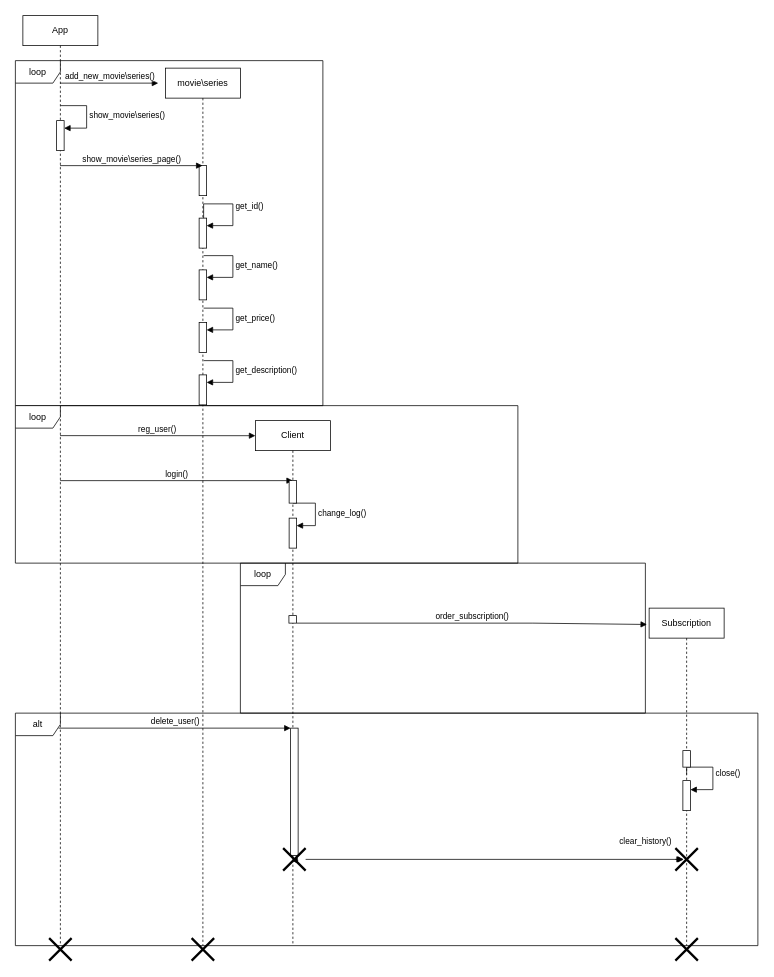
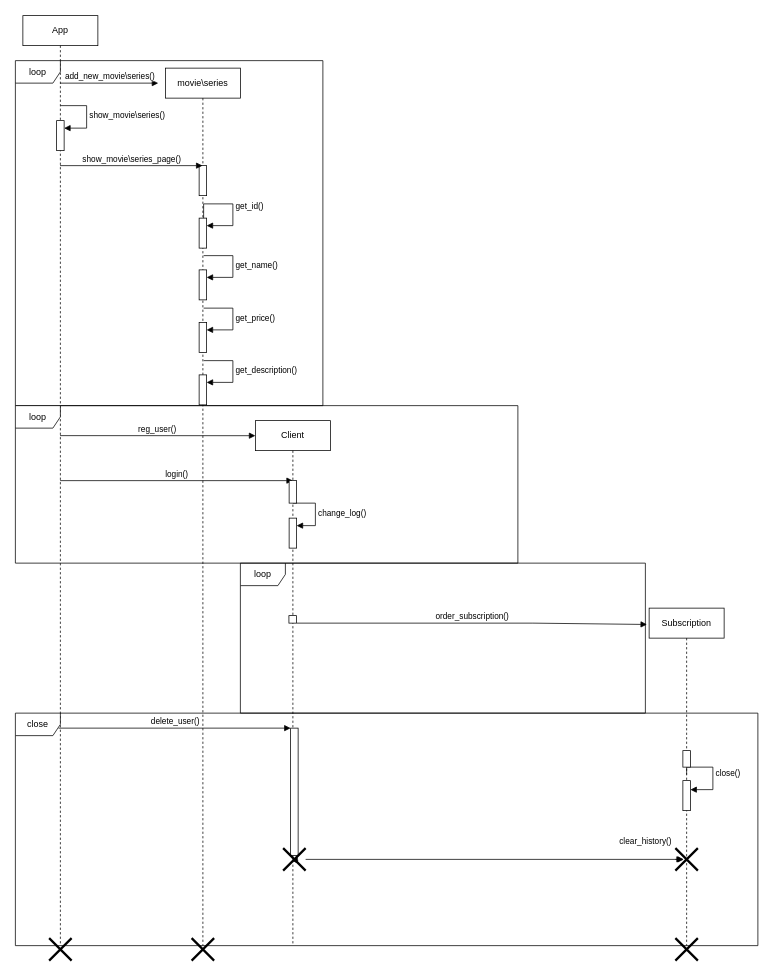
node "alt": label "alt" -> "close"
